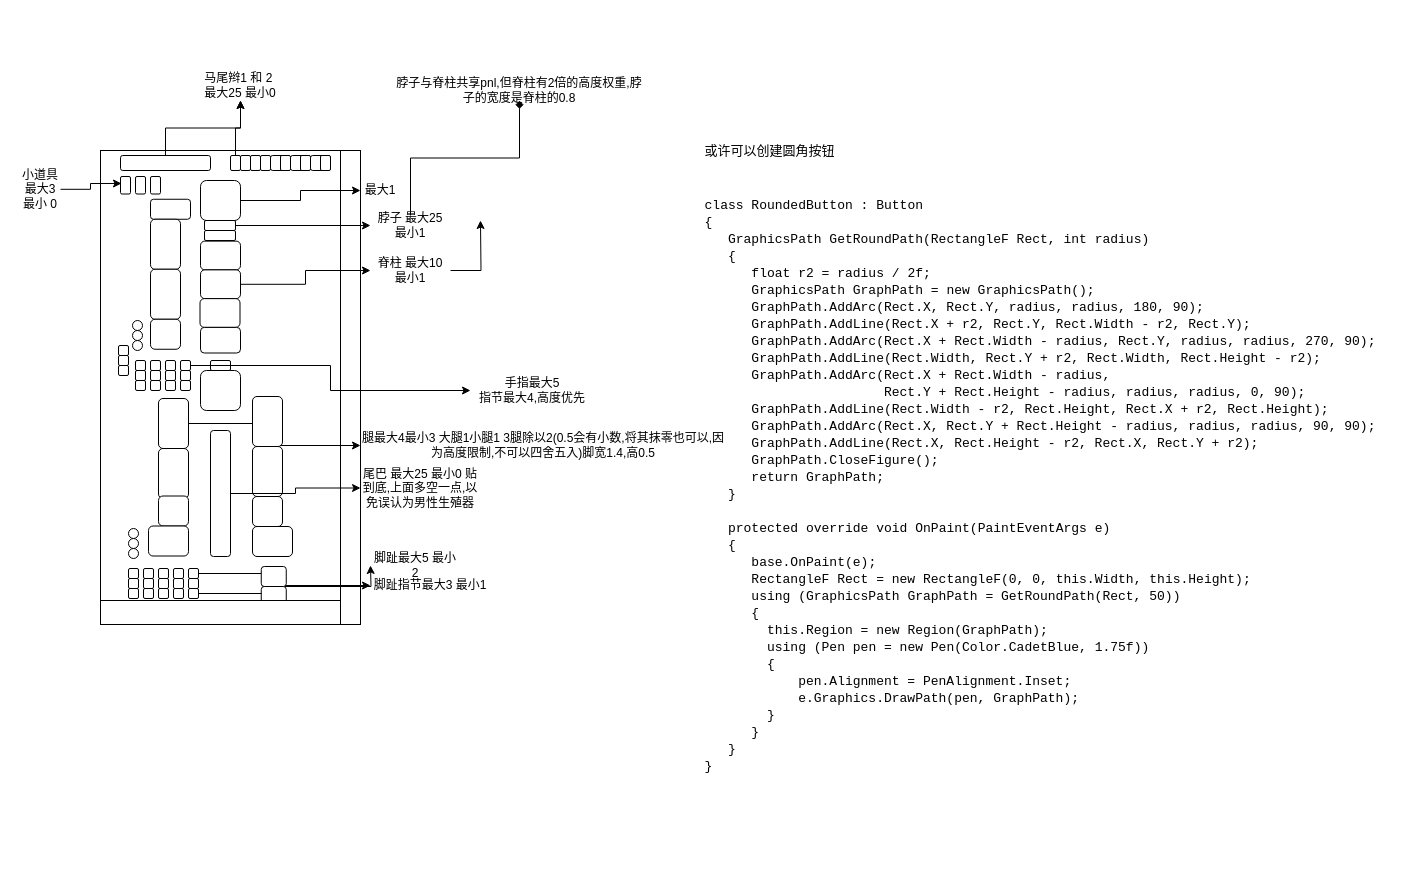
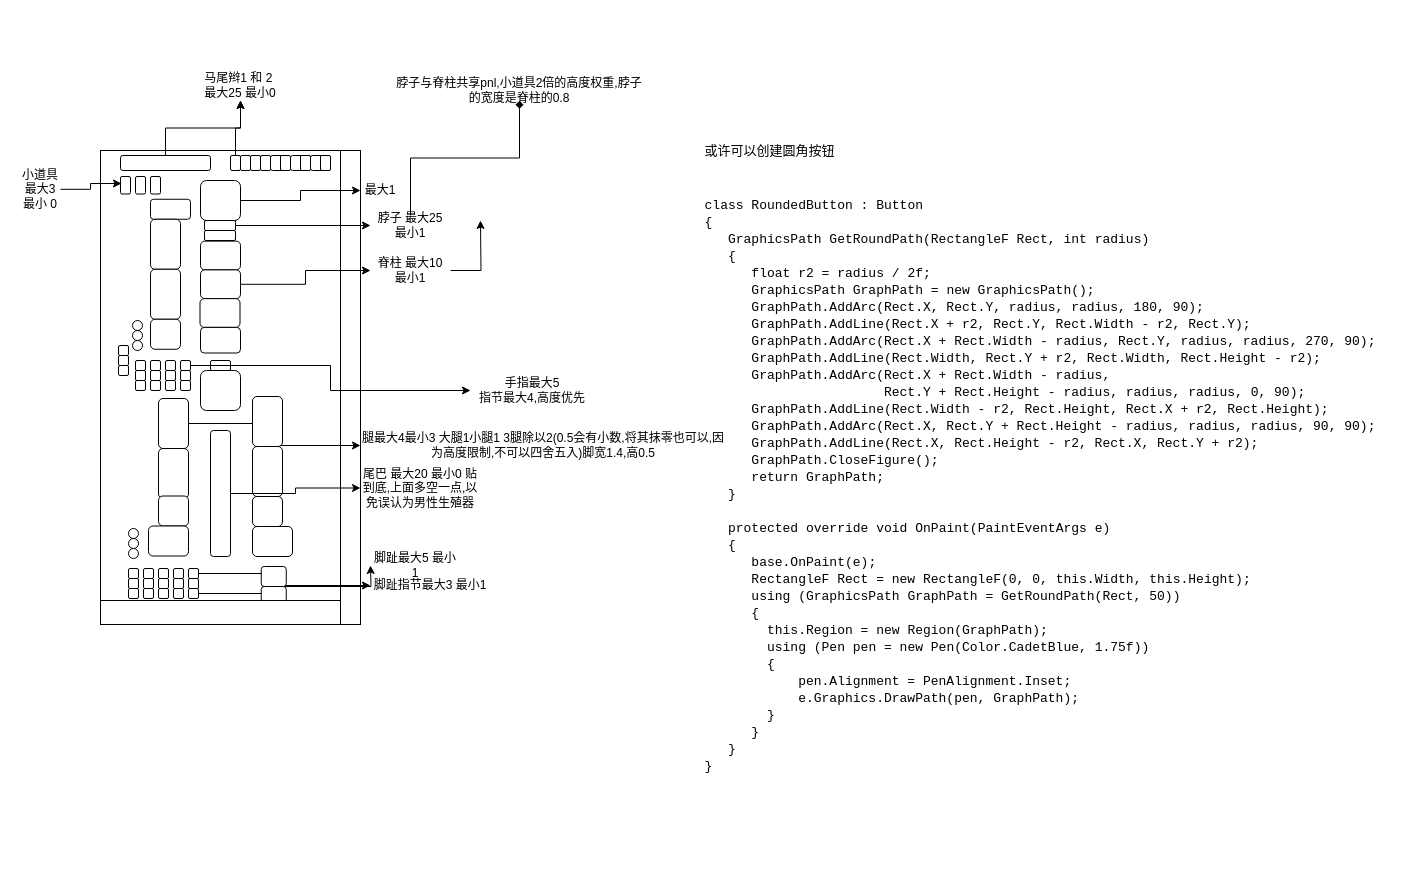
node "脖子与脊柱共享pnl,但脊柱有2倍的高度权重,脖子的宽度是脊柱的0.8": label "脖子与脊柱共享pnl,但脊柱有2倍的高度权重,脖子的宽度是脊柱的0.8" -> "脖子与脊柱共享pnl,小道具2倍的高度权重,脖子的宽度是脊柱的0.8"
node "尾巴 最大25 最小0 贴到底,上面多空一点,以免误认为男性生殖器": label "尾巴 最大25 最小0 贴到底,上面多空一点,以免误认为男性生殖器" -> "尾巴 最大20 最小0 贴到底,上面多空一点,以免误认为男性生殖器"
node "脚趾最大5 最小2": label "脚趾最大5 最小2" -> "脚趾最大5 最小1"
